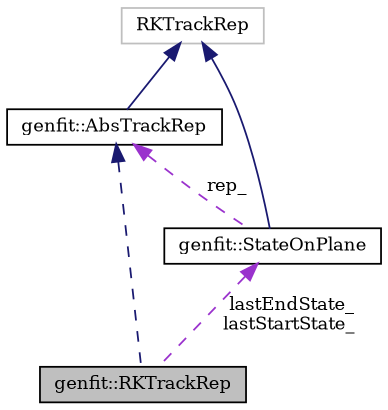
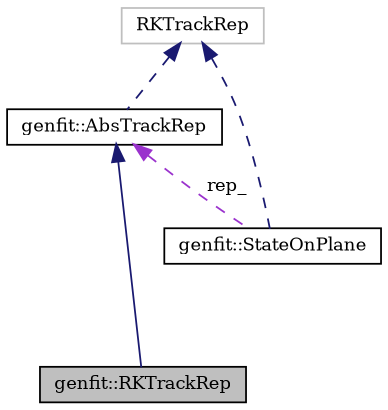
edge "genfit::AbsTrackRep" -> "RKTrackRep": style solid -> dashed
edge "genfit::StateOnPlane" -> "RKTrackRep": style solid -> dashed
edge "genfit::RKTrackRep" -> "genfit::AbsTrackRep": style dashed -> solid
edge "genfit::RKTrackRep" -> "genfit::StateOnPlane": removed, label "lastEndState_ lastStartState_"
